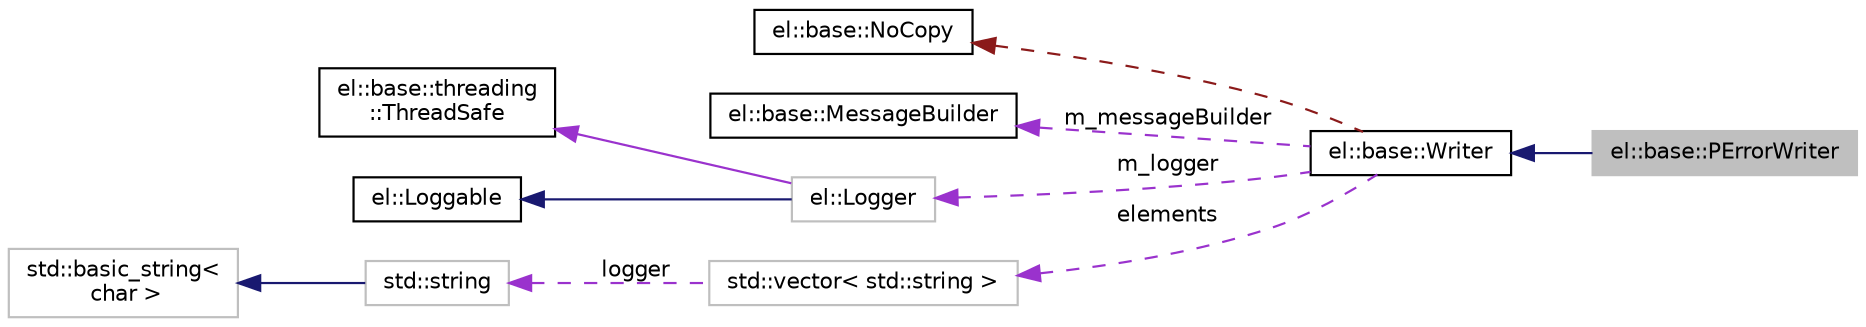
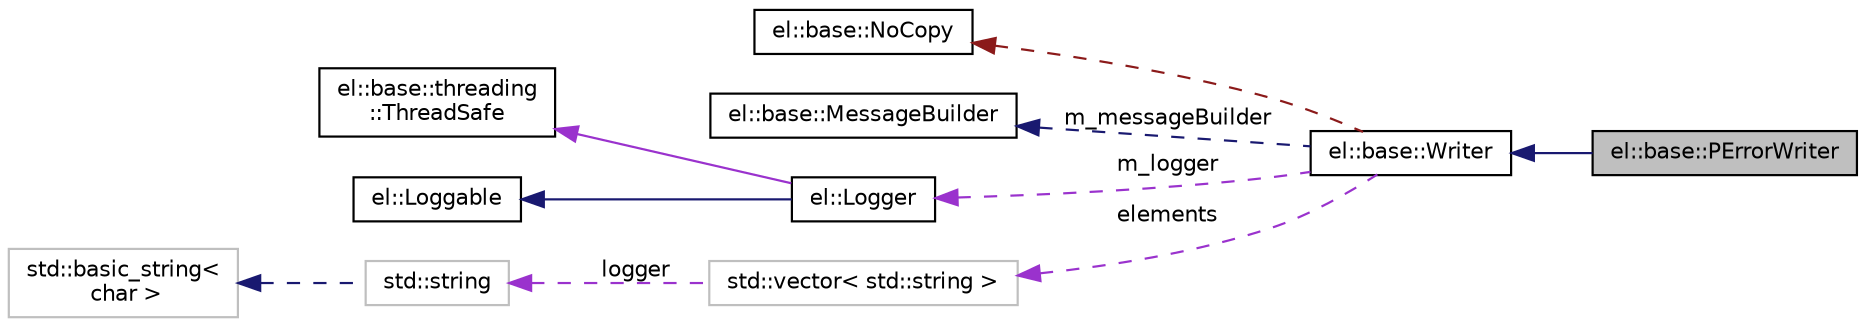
edge "el::base::Writer" -> "el::base::MessageBuilder": color darkorchid3 -> midnightblue
node "el::base::PErrorWriter": color grey75 -> black
node "el::Logger": color grey75 -> black
edge "std::string" -> "std::basic_string< char >": style solid -> dashed
